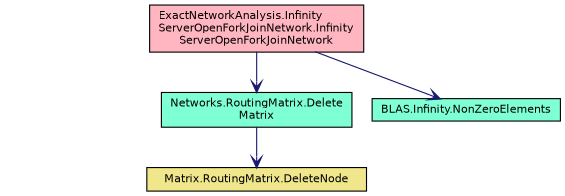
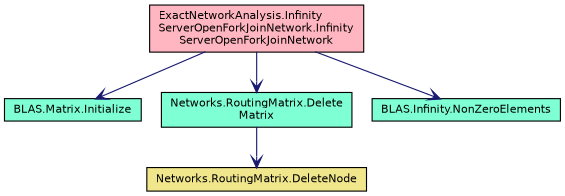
node "BLAS.Matrix.Initialize": added
node "Matrix.RoutingMatrix.DeleteNode": label "Matrix.RoutingMatrix.DeleteNode" -> "Networks.RoutingMatrix.DeleteNode"
